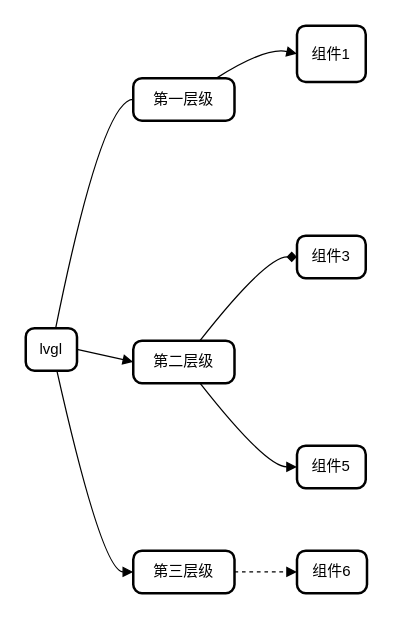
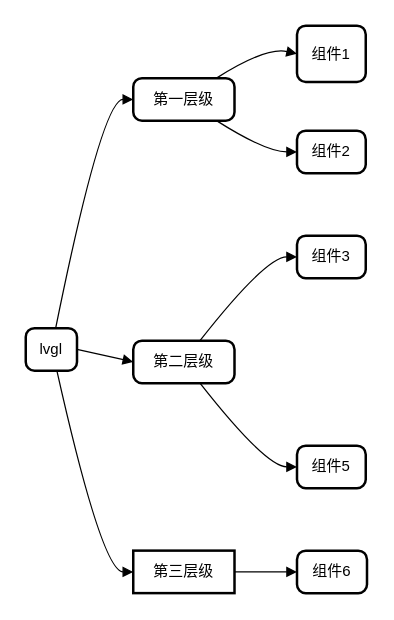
edge "第一层级" -> "组件2": added
node "组件2": added
edge "第一层级" -- "lvgl": arrowhead none -> block
edge "第二层级" -> "组件3": arrowhead diamond -> block
node "第三层级": shape rounded rectangle -> rectangle
edge "第三层级" -> "组件6": style dashed -> solid
